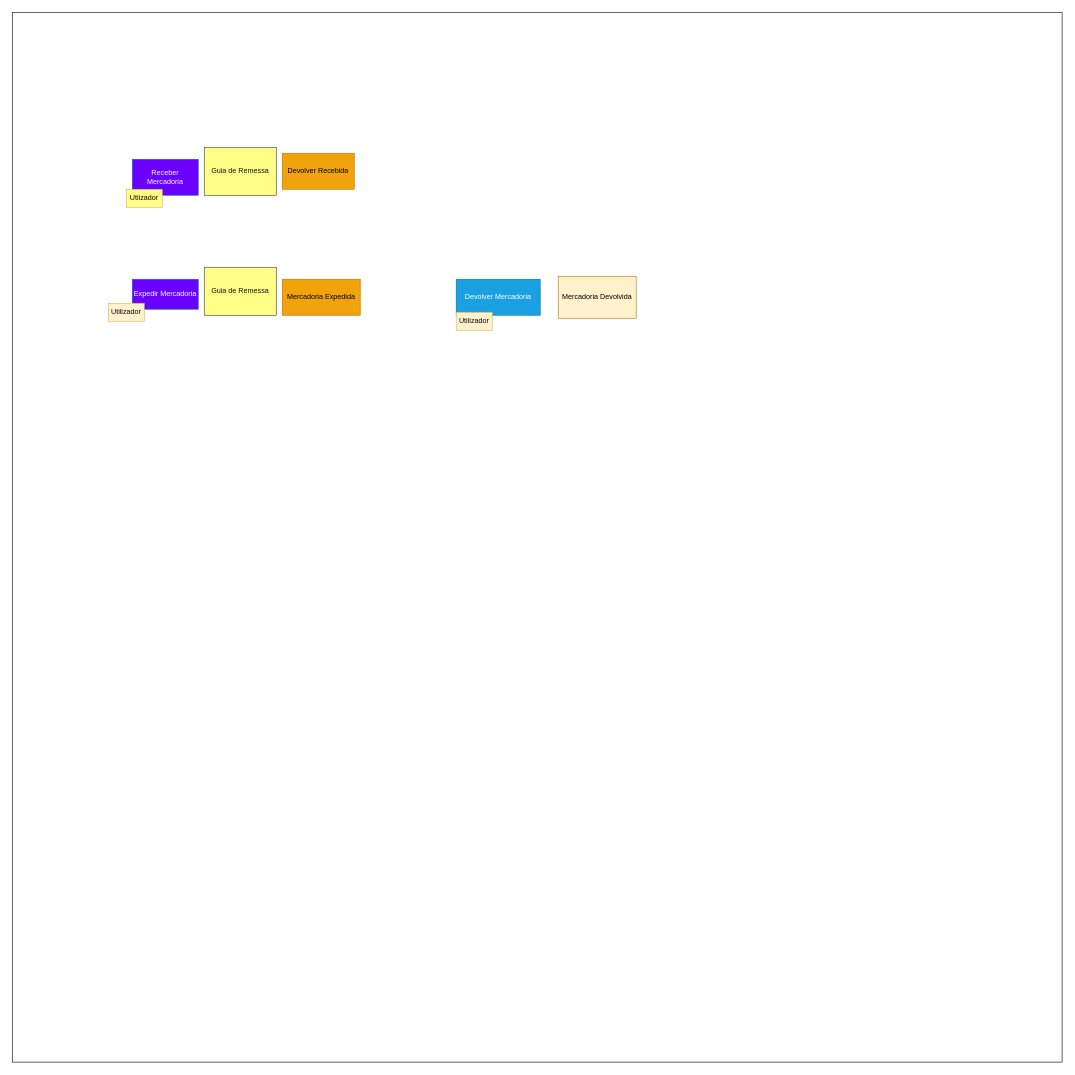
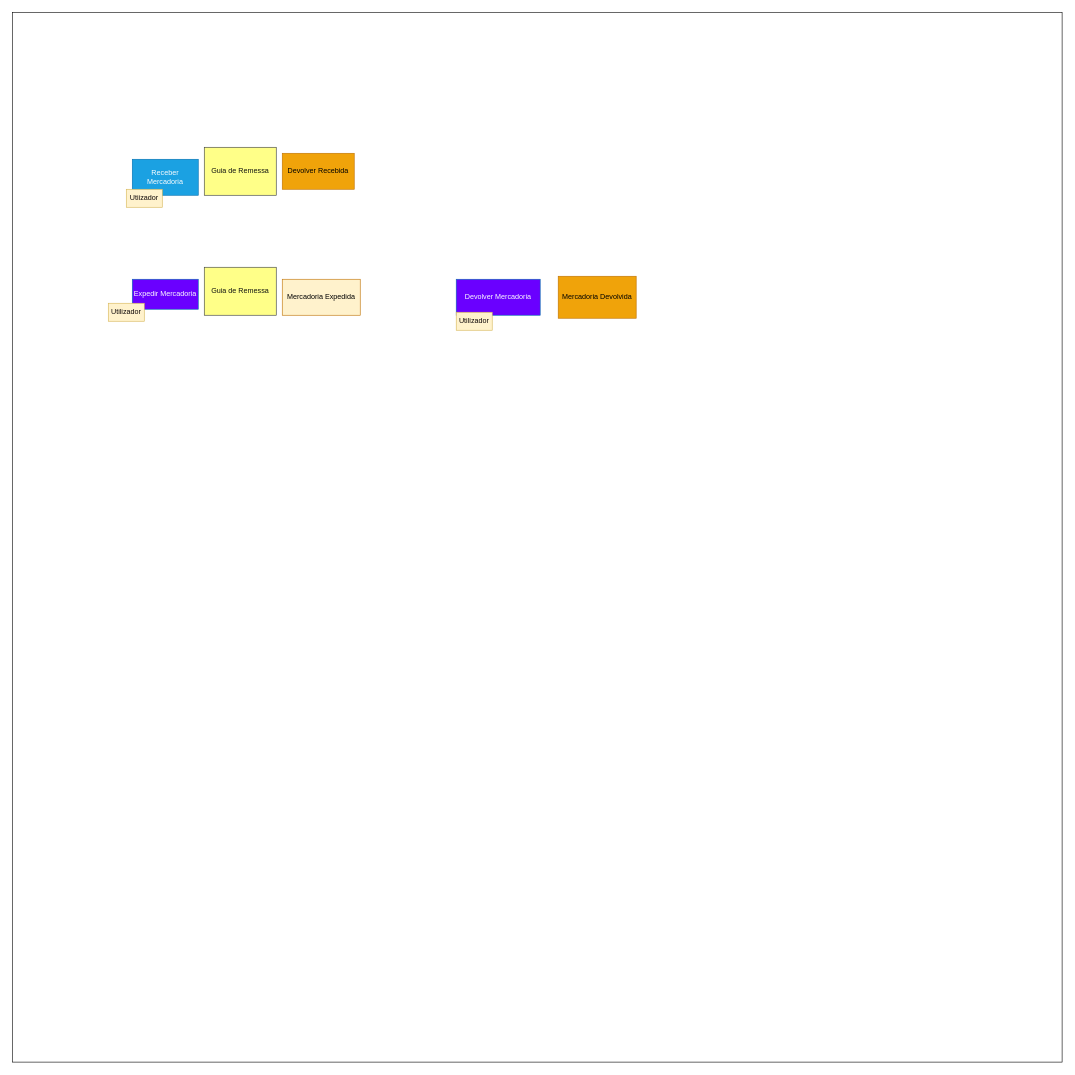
node "Receber Mercadoria": fillcolor #6a00ff -> #1ba1e2
node "Utiizador": fillcolor #ffff88 -> #fff2cc
node "Mercadoria Expedida": fillcolor #f0a30a -> #fff2cc
node "Devolver Mercadoria": fillcolor #1ba1e2 -> #6a00ff
node "Mercadoria Devolvida": fillcolor #fff2cc -> #f0a30a
